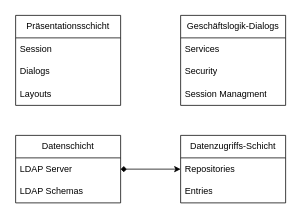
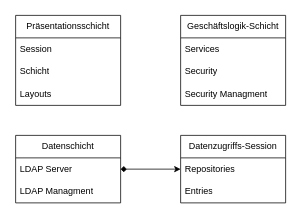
node "Geschäftslogik-Dialogs": label "Geschäftslogik-Dialogs" -> "Geschäftslogik-Schicht"
node "Dialogs": label "Dialogs" -> "Schicht"
node "Session Managment": label "Session Managment" -> "Security Managment"
node "Datenzugriffs-Schicht": label "Datenzugriffs-Schicht" -> "Datenzugriffs-Session"
node "LDAP Schemas": label "LDAP Schemas" -> "LDAP Managment"
